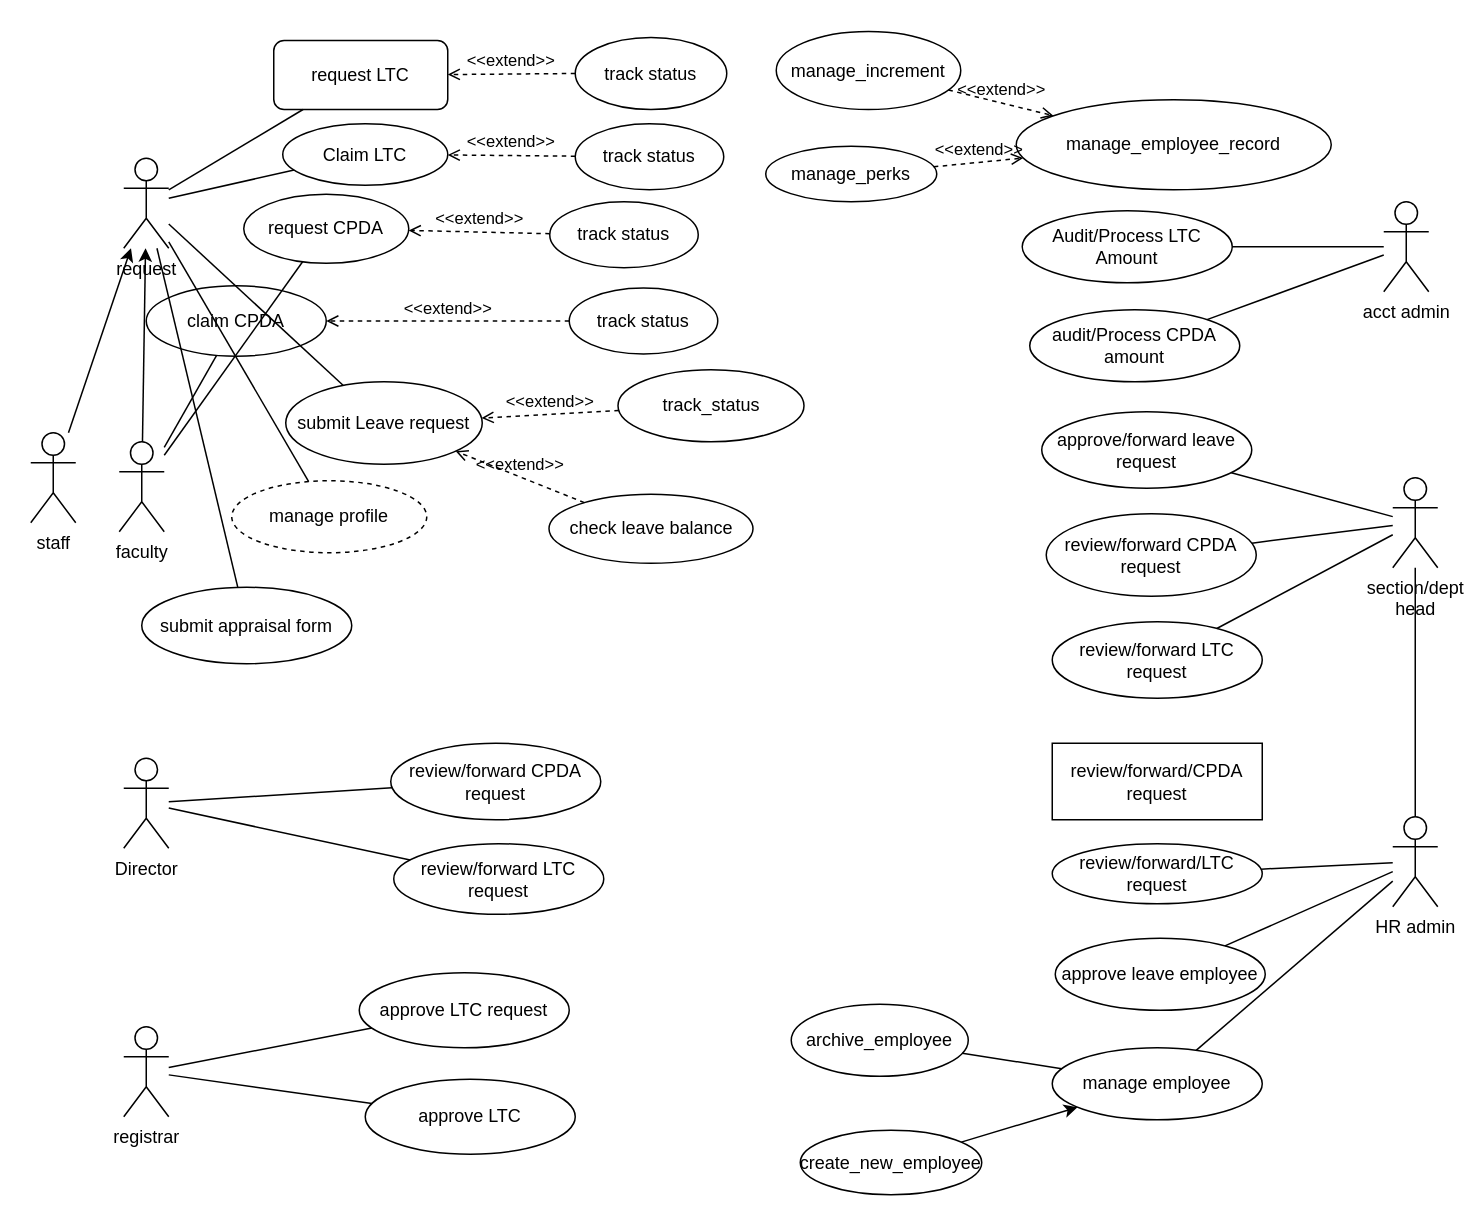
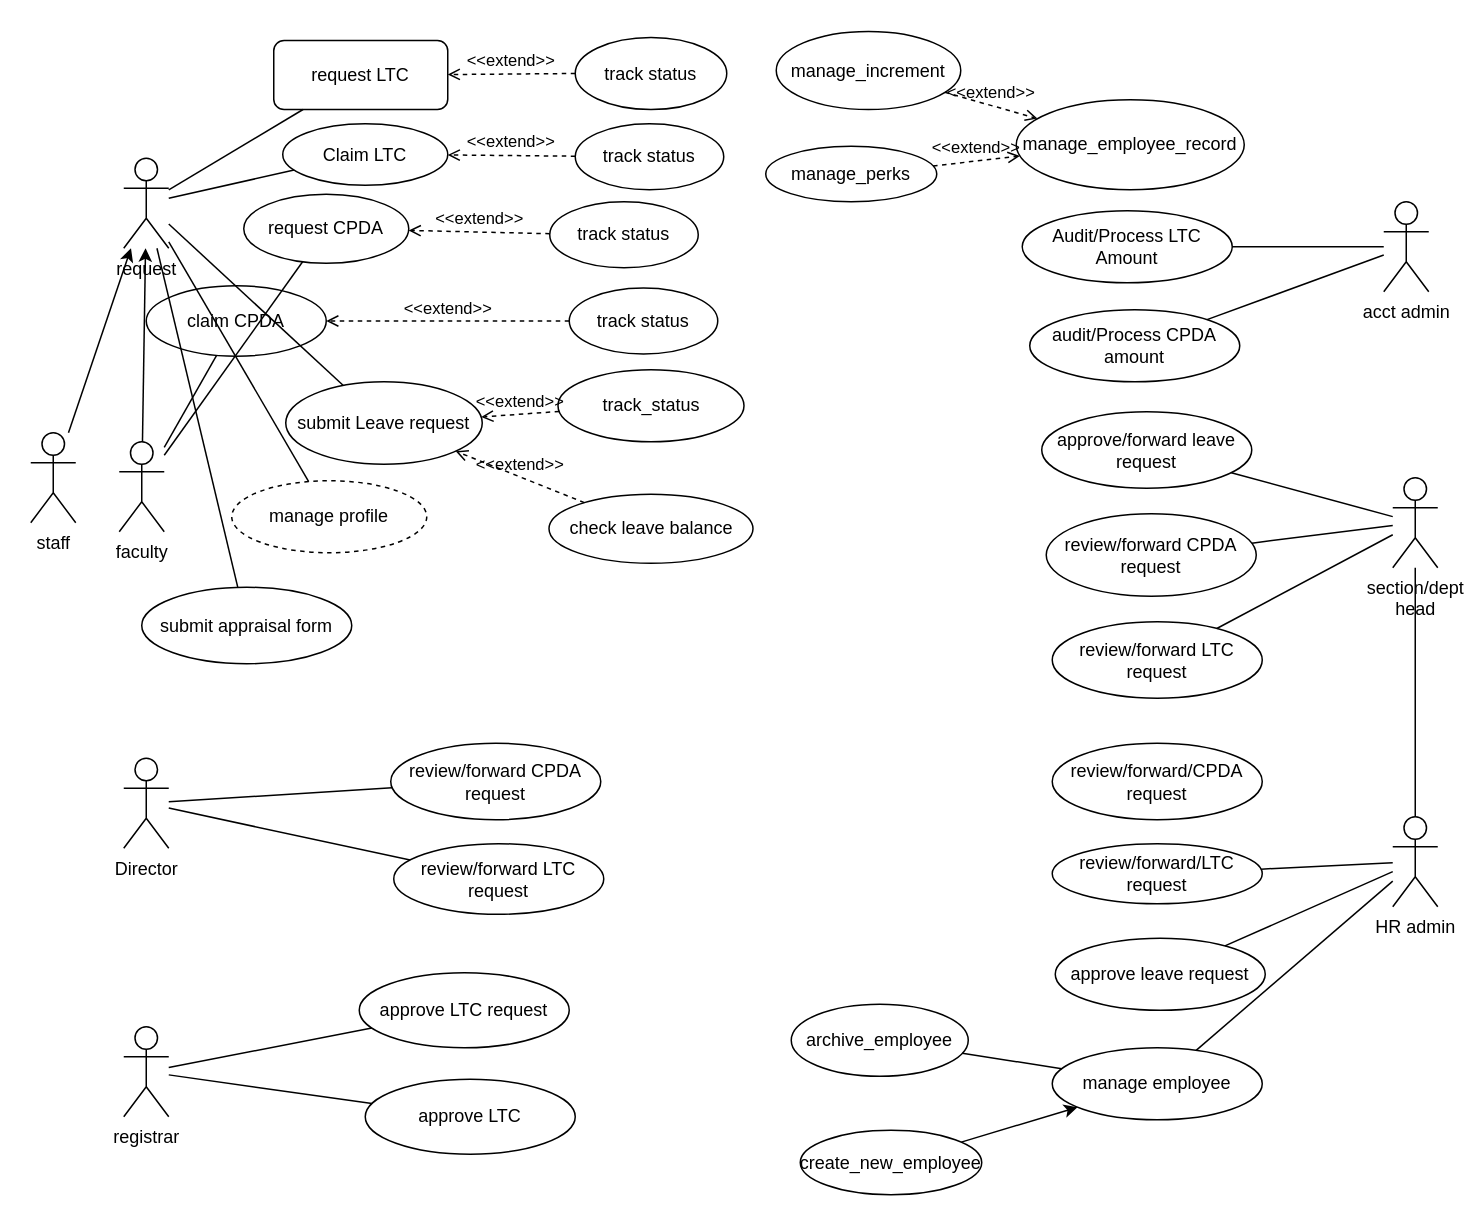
node "manage_employee_record": size 315x90 -> 228x90
node "track_status": moved (711, 406) -> (651, 406)
node "review/forward/CPDA request": shape rectangle -> ellipse
node "approve leave employee": label "approve leave employee" -> "approve leave request"
